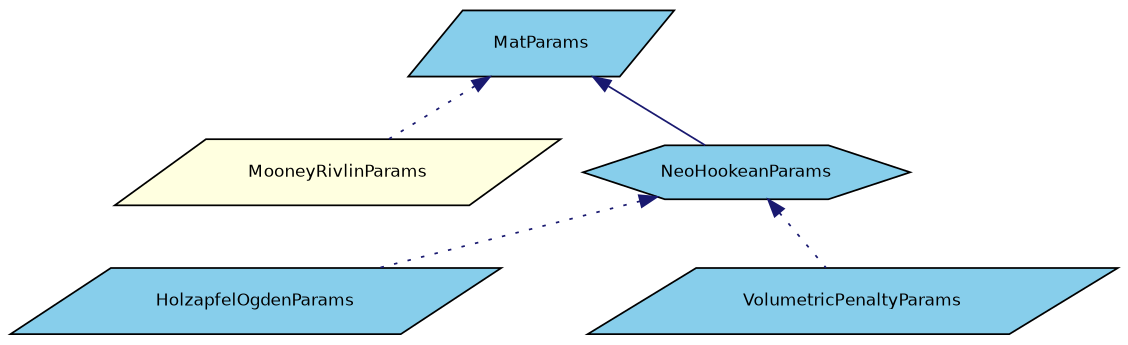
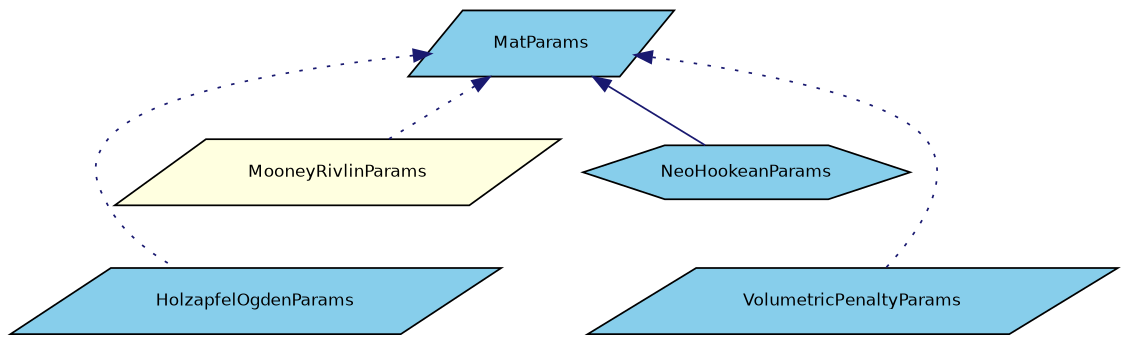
edge "HolzapfelOgdenParams" -> "NeoHookeanParams": now "HolzapfelOgdenParams" -> "MatParams"
edge "VolumetricPenaltyParams" -> "NeoHookeanParams": now "VolumetricPenaltyParams" -> "MatParams"
